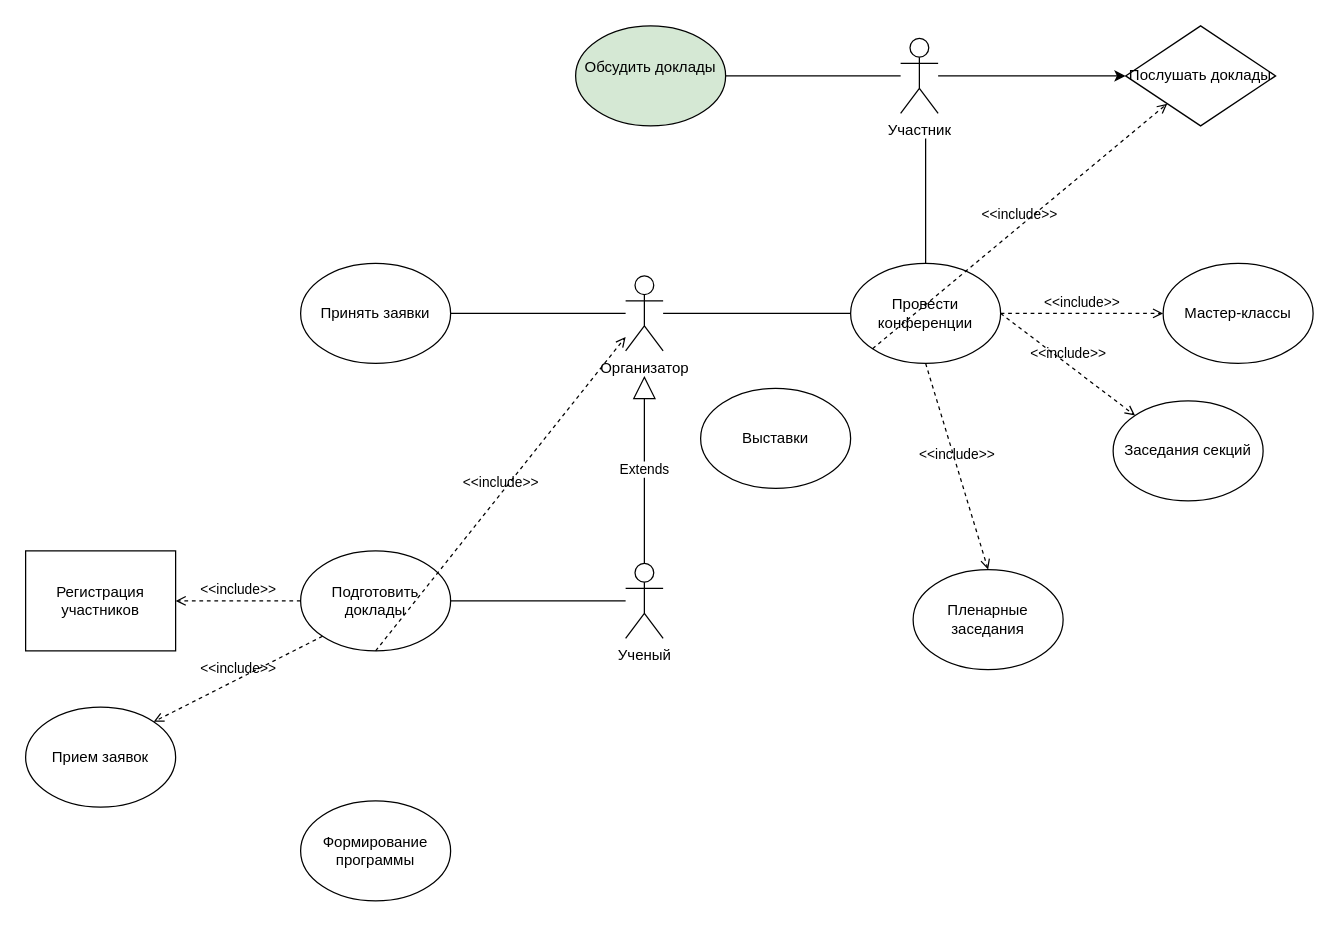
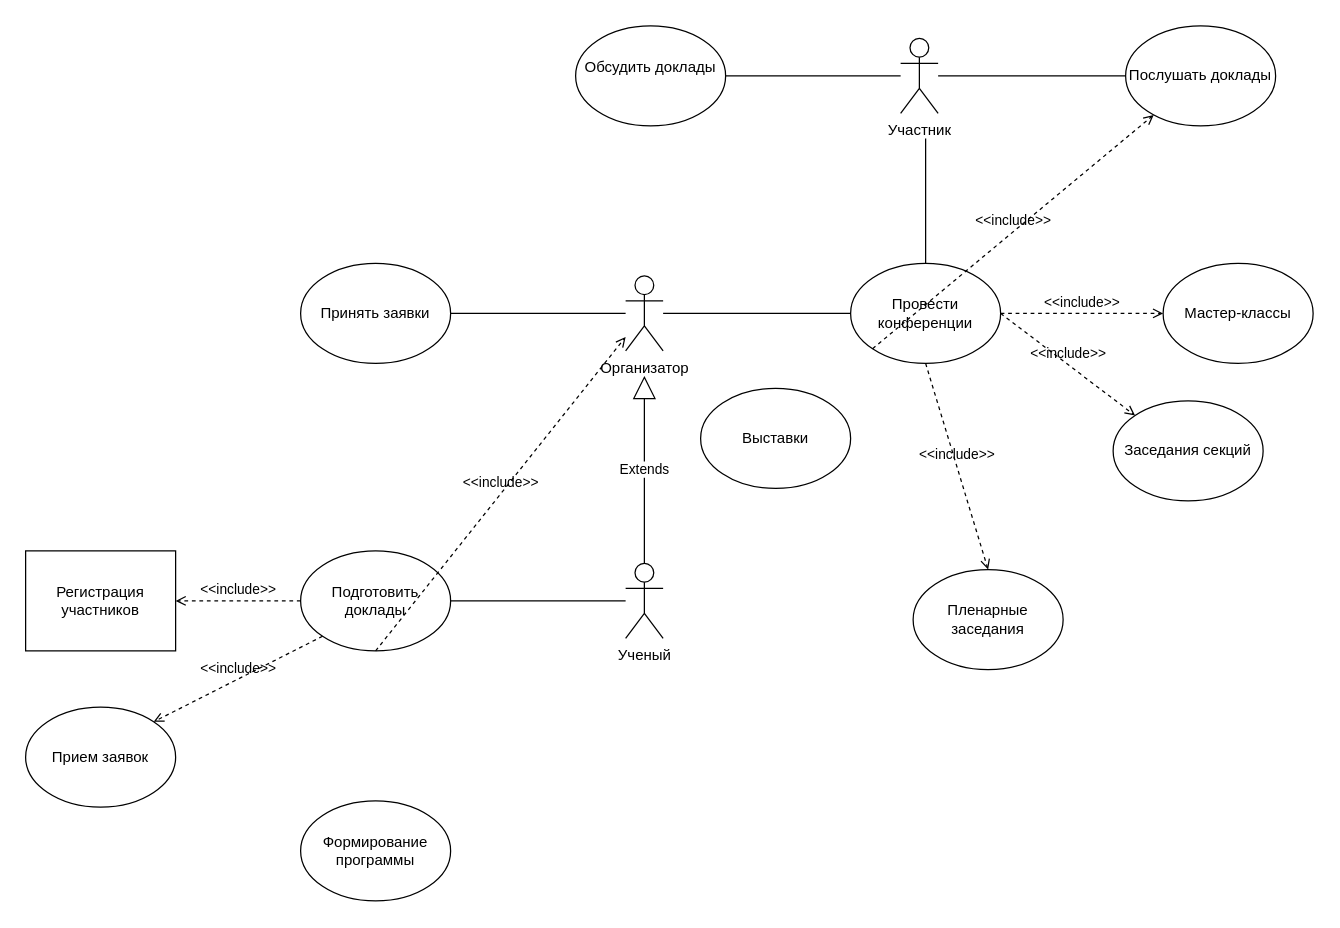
node "Обсудить доклады": fillcolor #d5e8d4 -> #ffffff
edge "Участник" -> "Послушать доклады": arrowhead classic -> none
node "Послушать доклады": shape diamond -> ellipse
